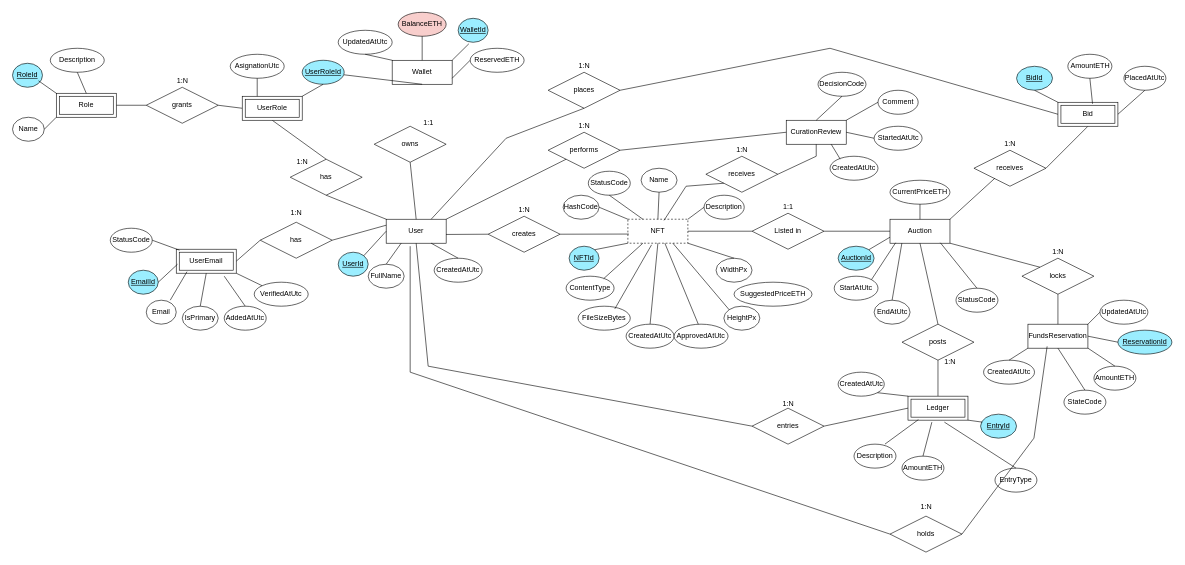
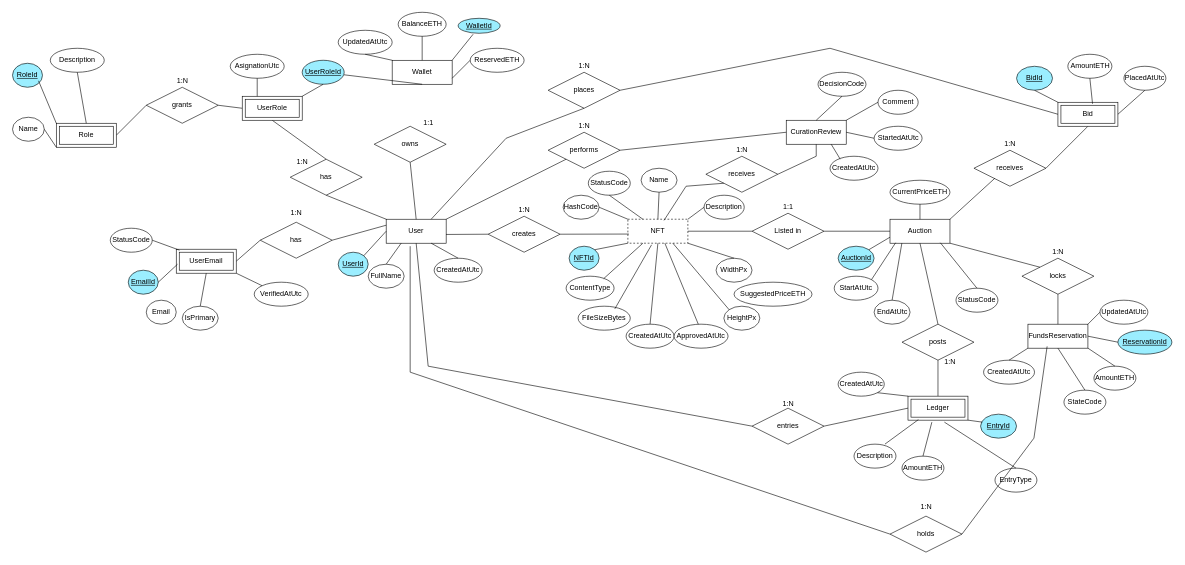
node "BalanceETH": fillcolor #f8cecc -> #ffffff
node "WalletId": size 30x24 -> 42x15
node "Role": moved (86, 105) -> (86, 135)
edge "UserEmail" -- "Email": removed
edge "UserEmail" -- "AddedAtUtc": removed
node "AddedAtUtc": removed
